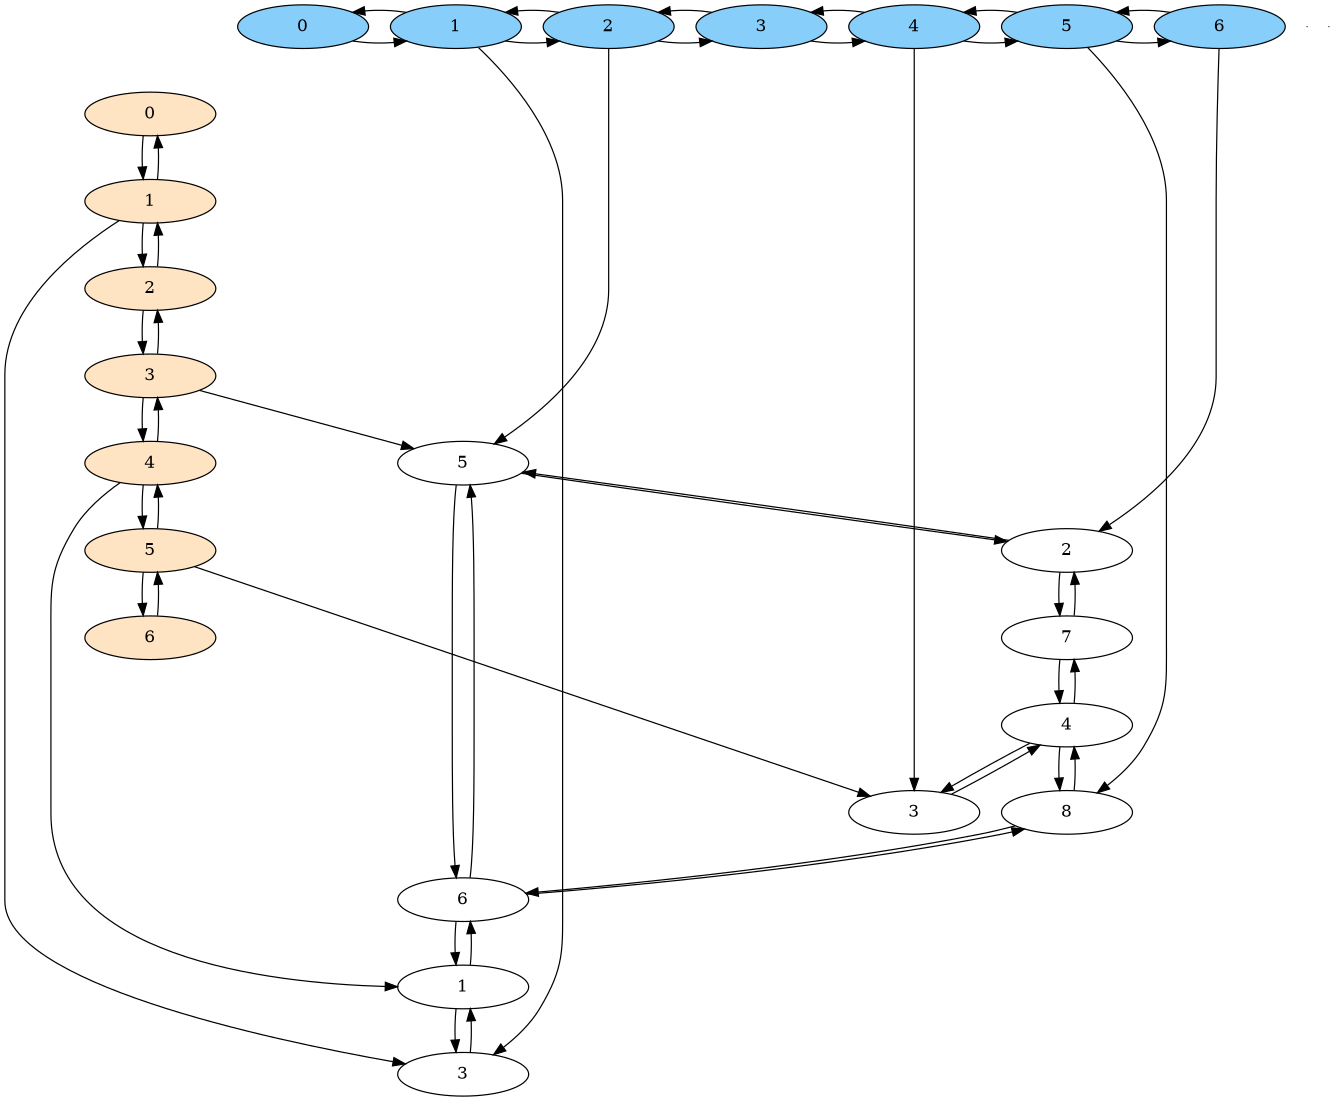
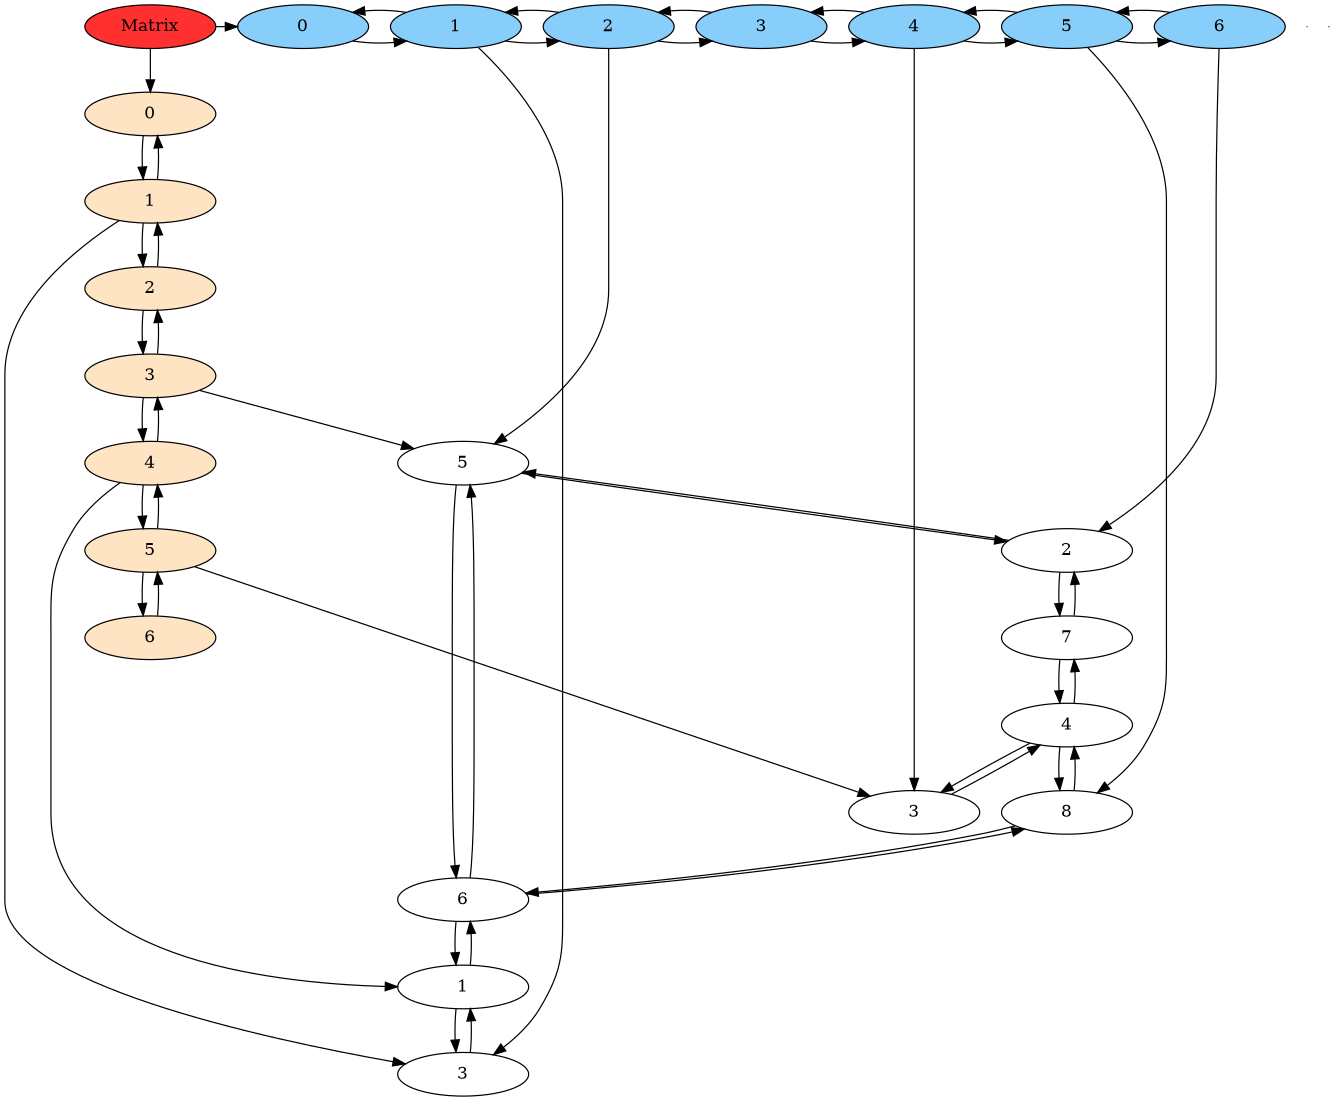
node "Matrix": added
